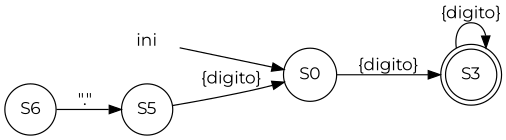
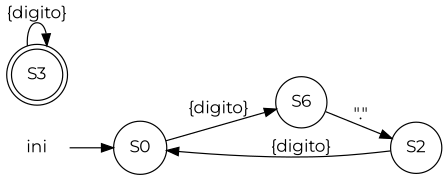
edge "S0" -> "S3": now "S0" -> "S6"
node "S5": label "S5" -> "S2"
